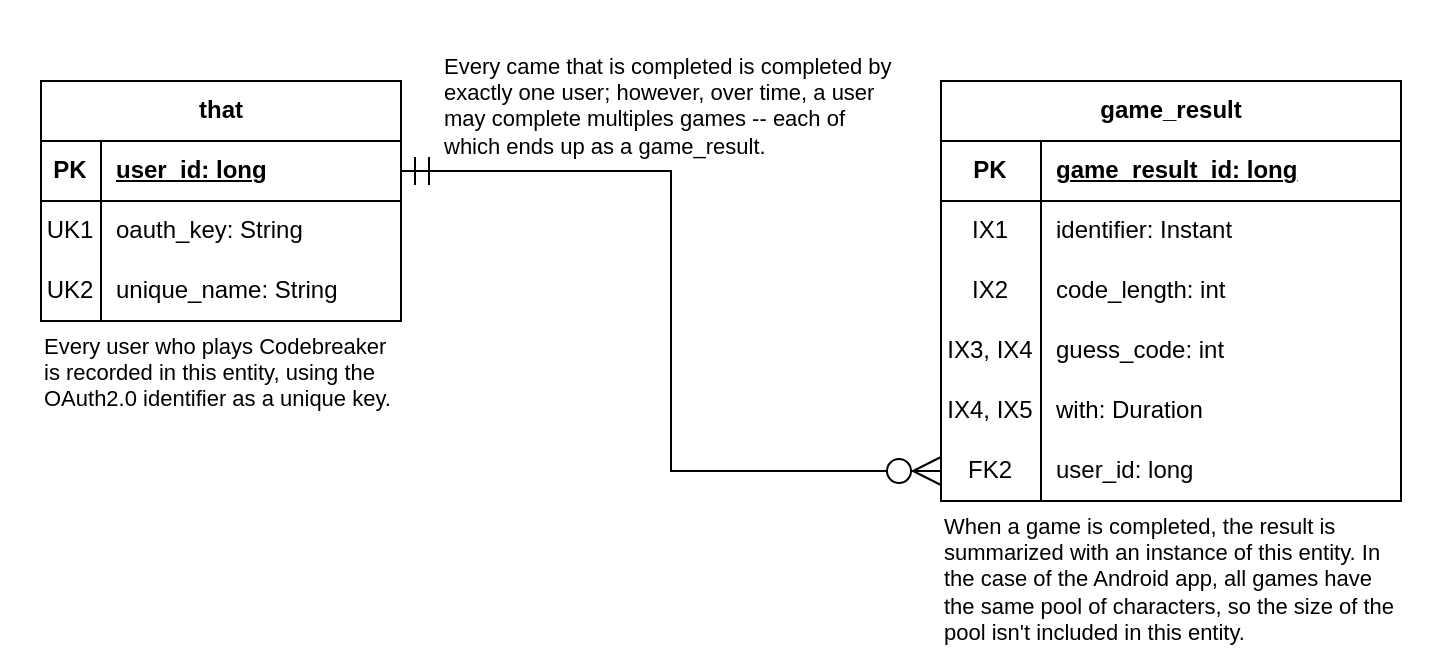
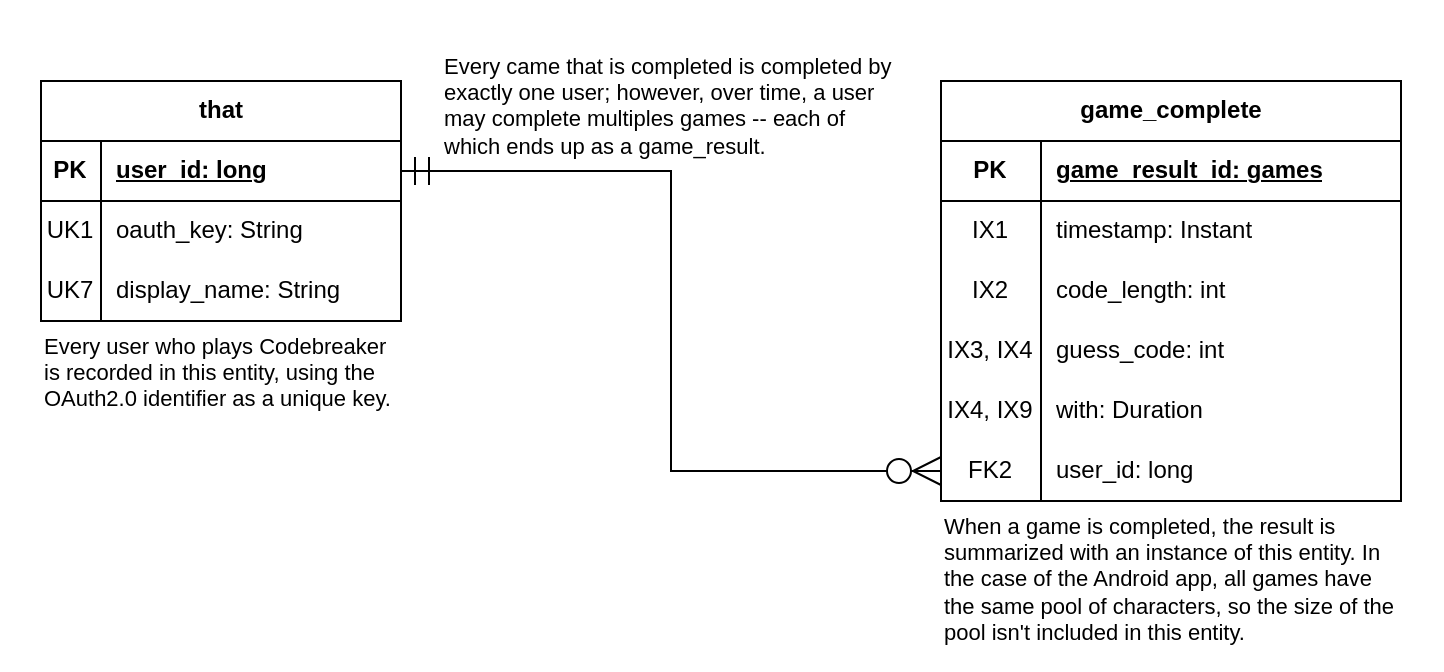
node "game_result": label "game_result" -> "game_complete"
node "game_result_id: long": label "game_result_id: long" -> "game_result_id: games"
node "identifier: Instant": label "identifier: Instant" -> "timestamp: Instant"
node "UK2": label "UK2" -> "UK7"
node "unique_name: String": label "unique_name: String" -> "display_name: String"
node "IX4, IX5": label "IX4, IX5" -> "IX4, IX9"
